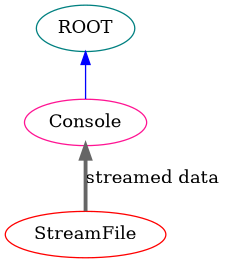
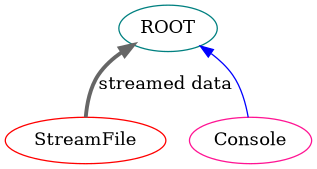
edge "StreamFile" -> "Console": now "StreamFile" -> "ROOT"
